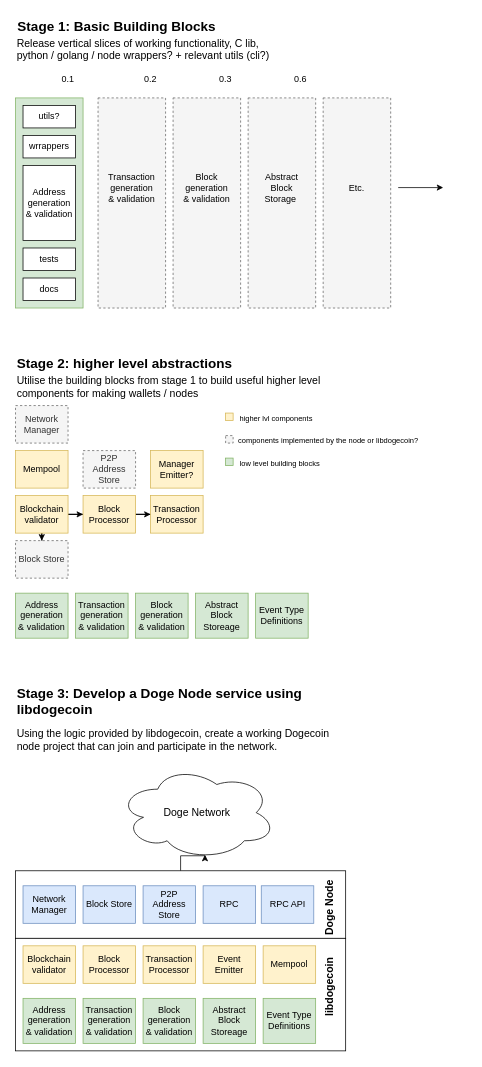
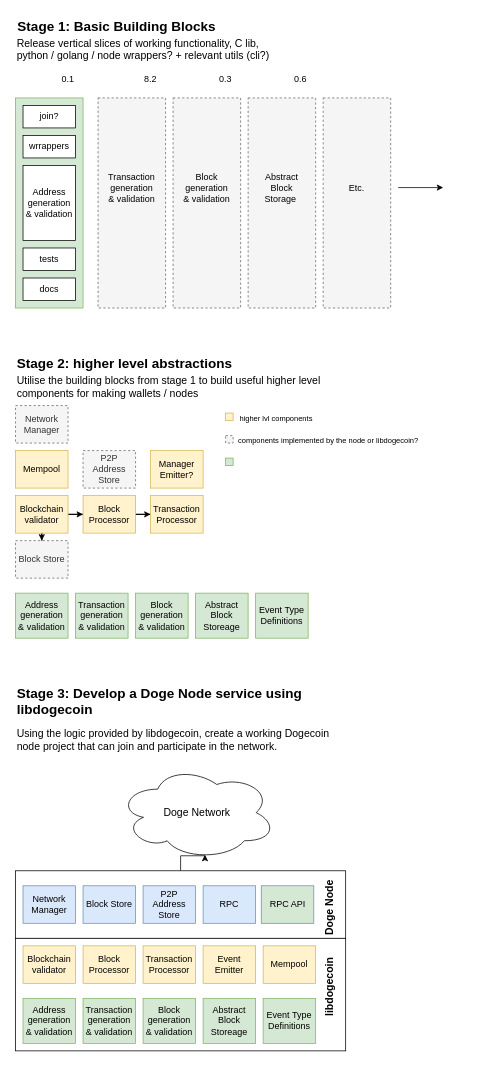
node "0.2": label "0.2" -> "8.2"
node "utils?": label "utils?" -> "join?"
node "low level building blocks": removed
node "RPC API": fillcolor #dae8fc -> #d5e8d4
